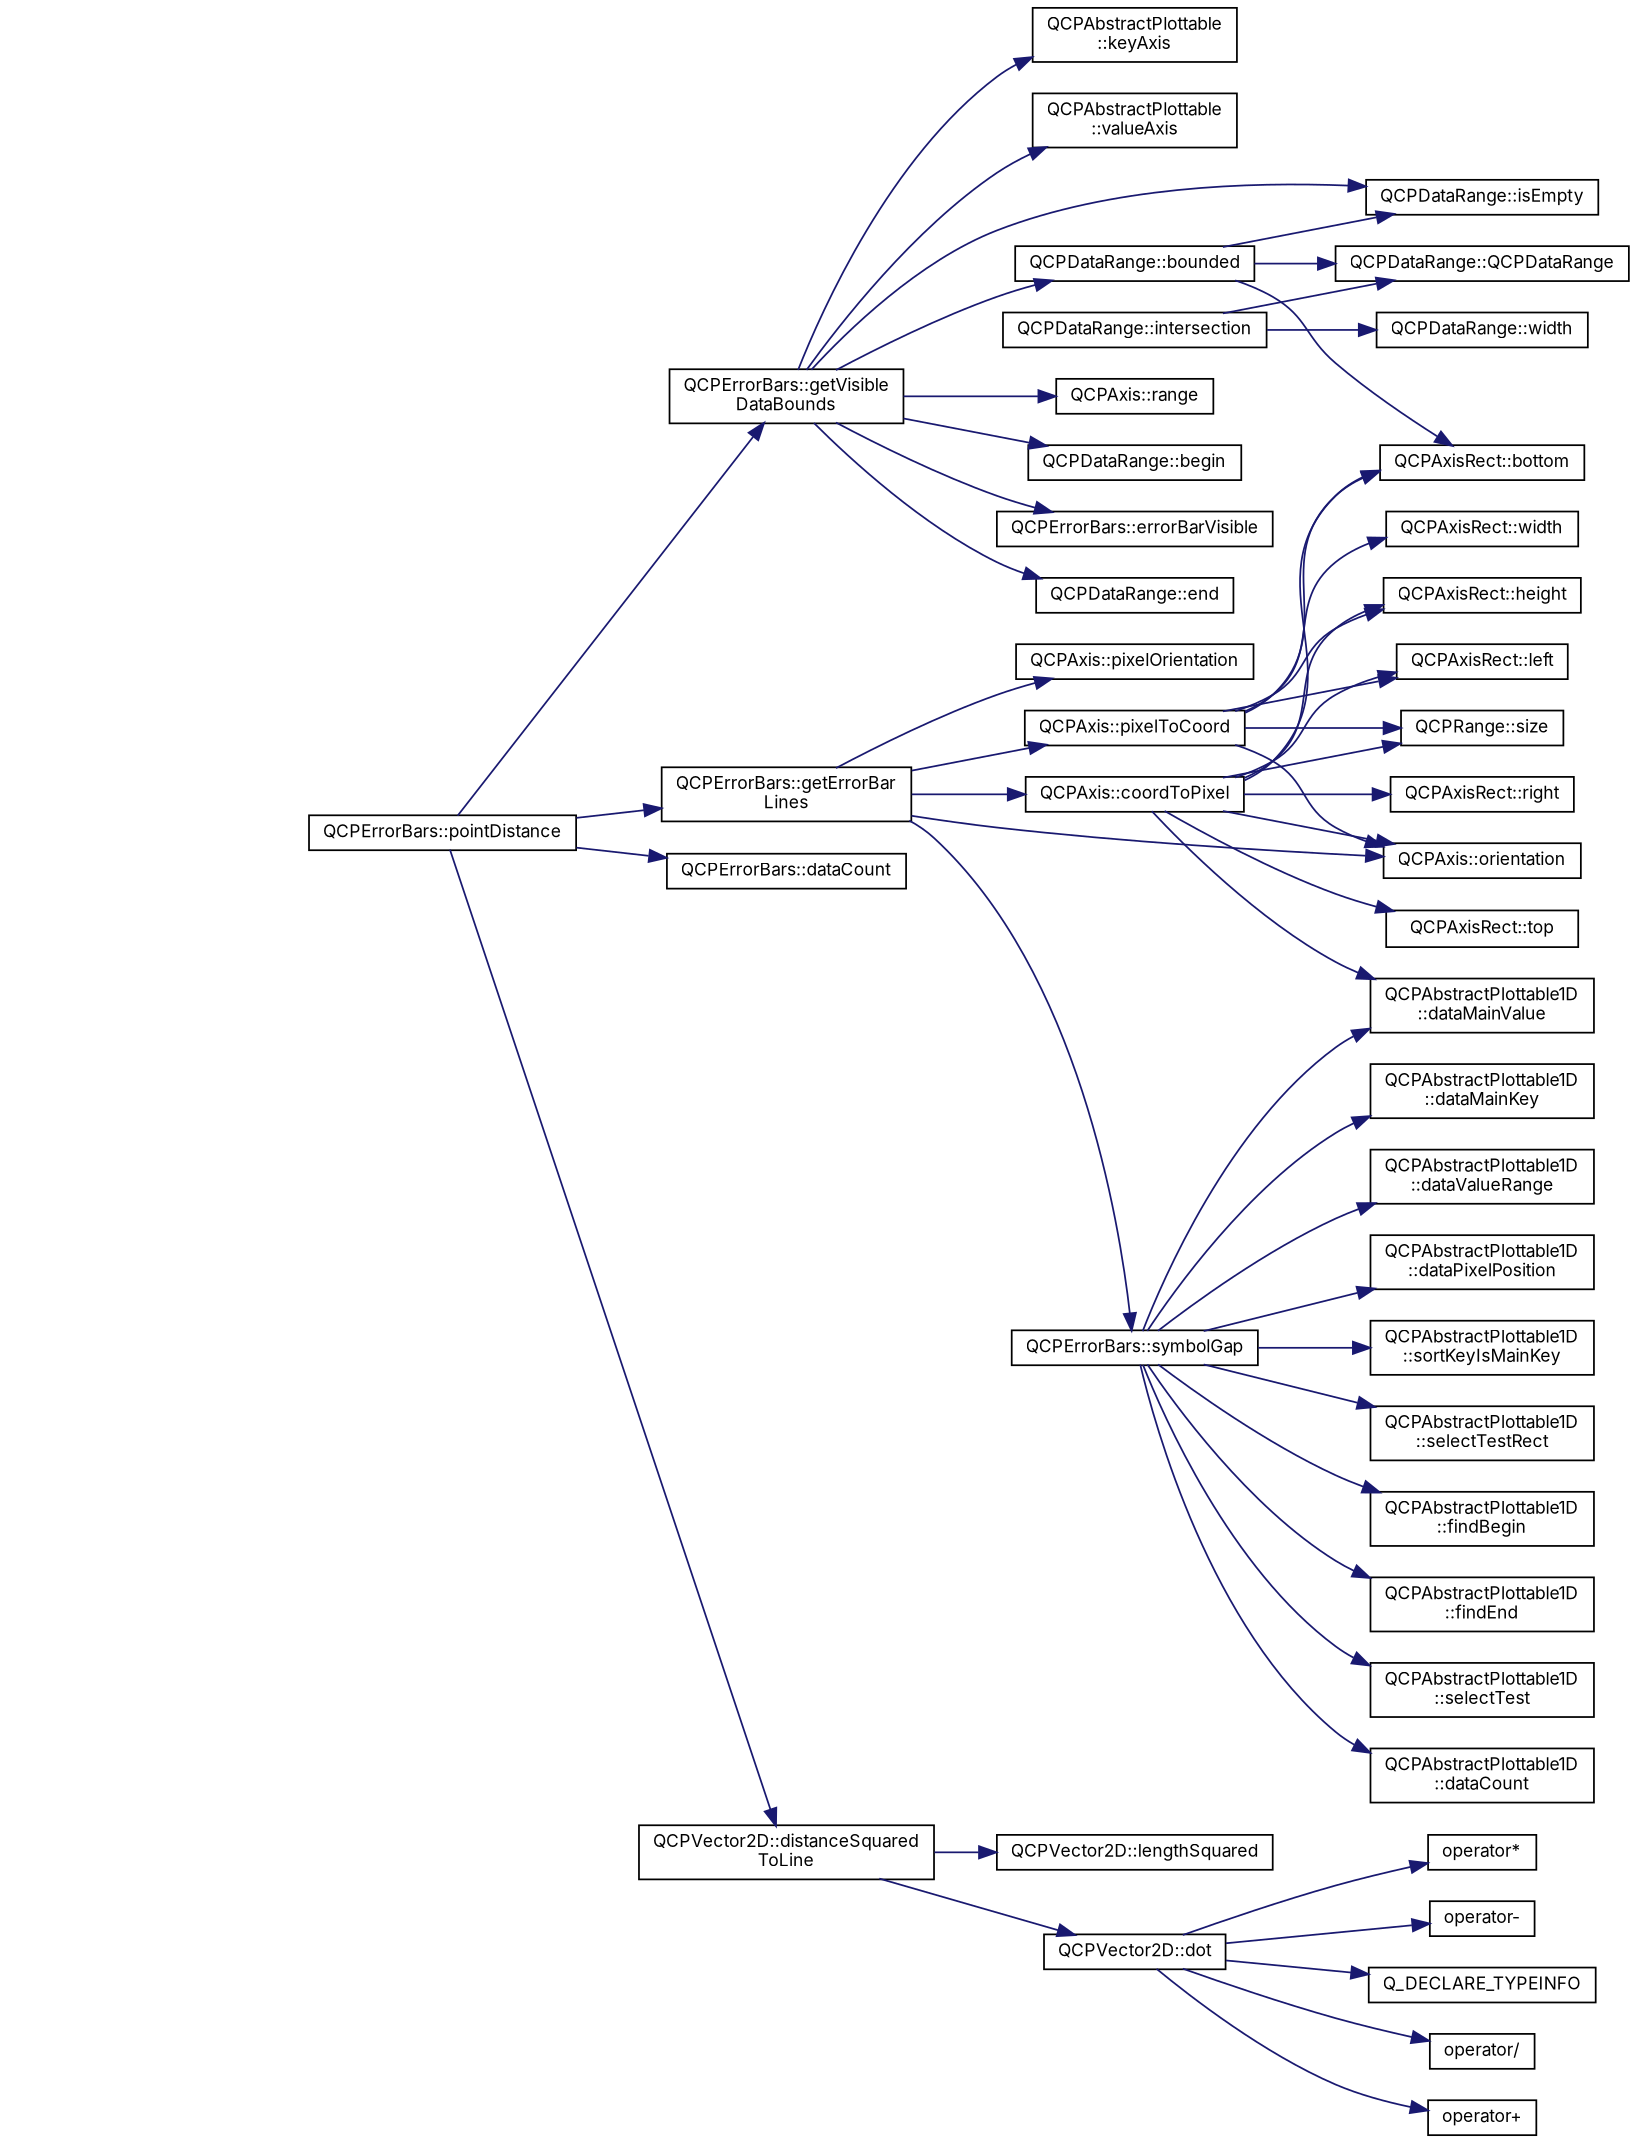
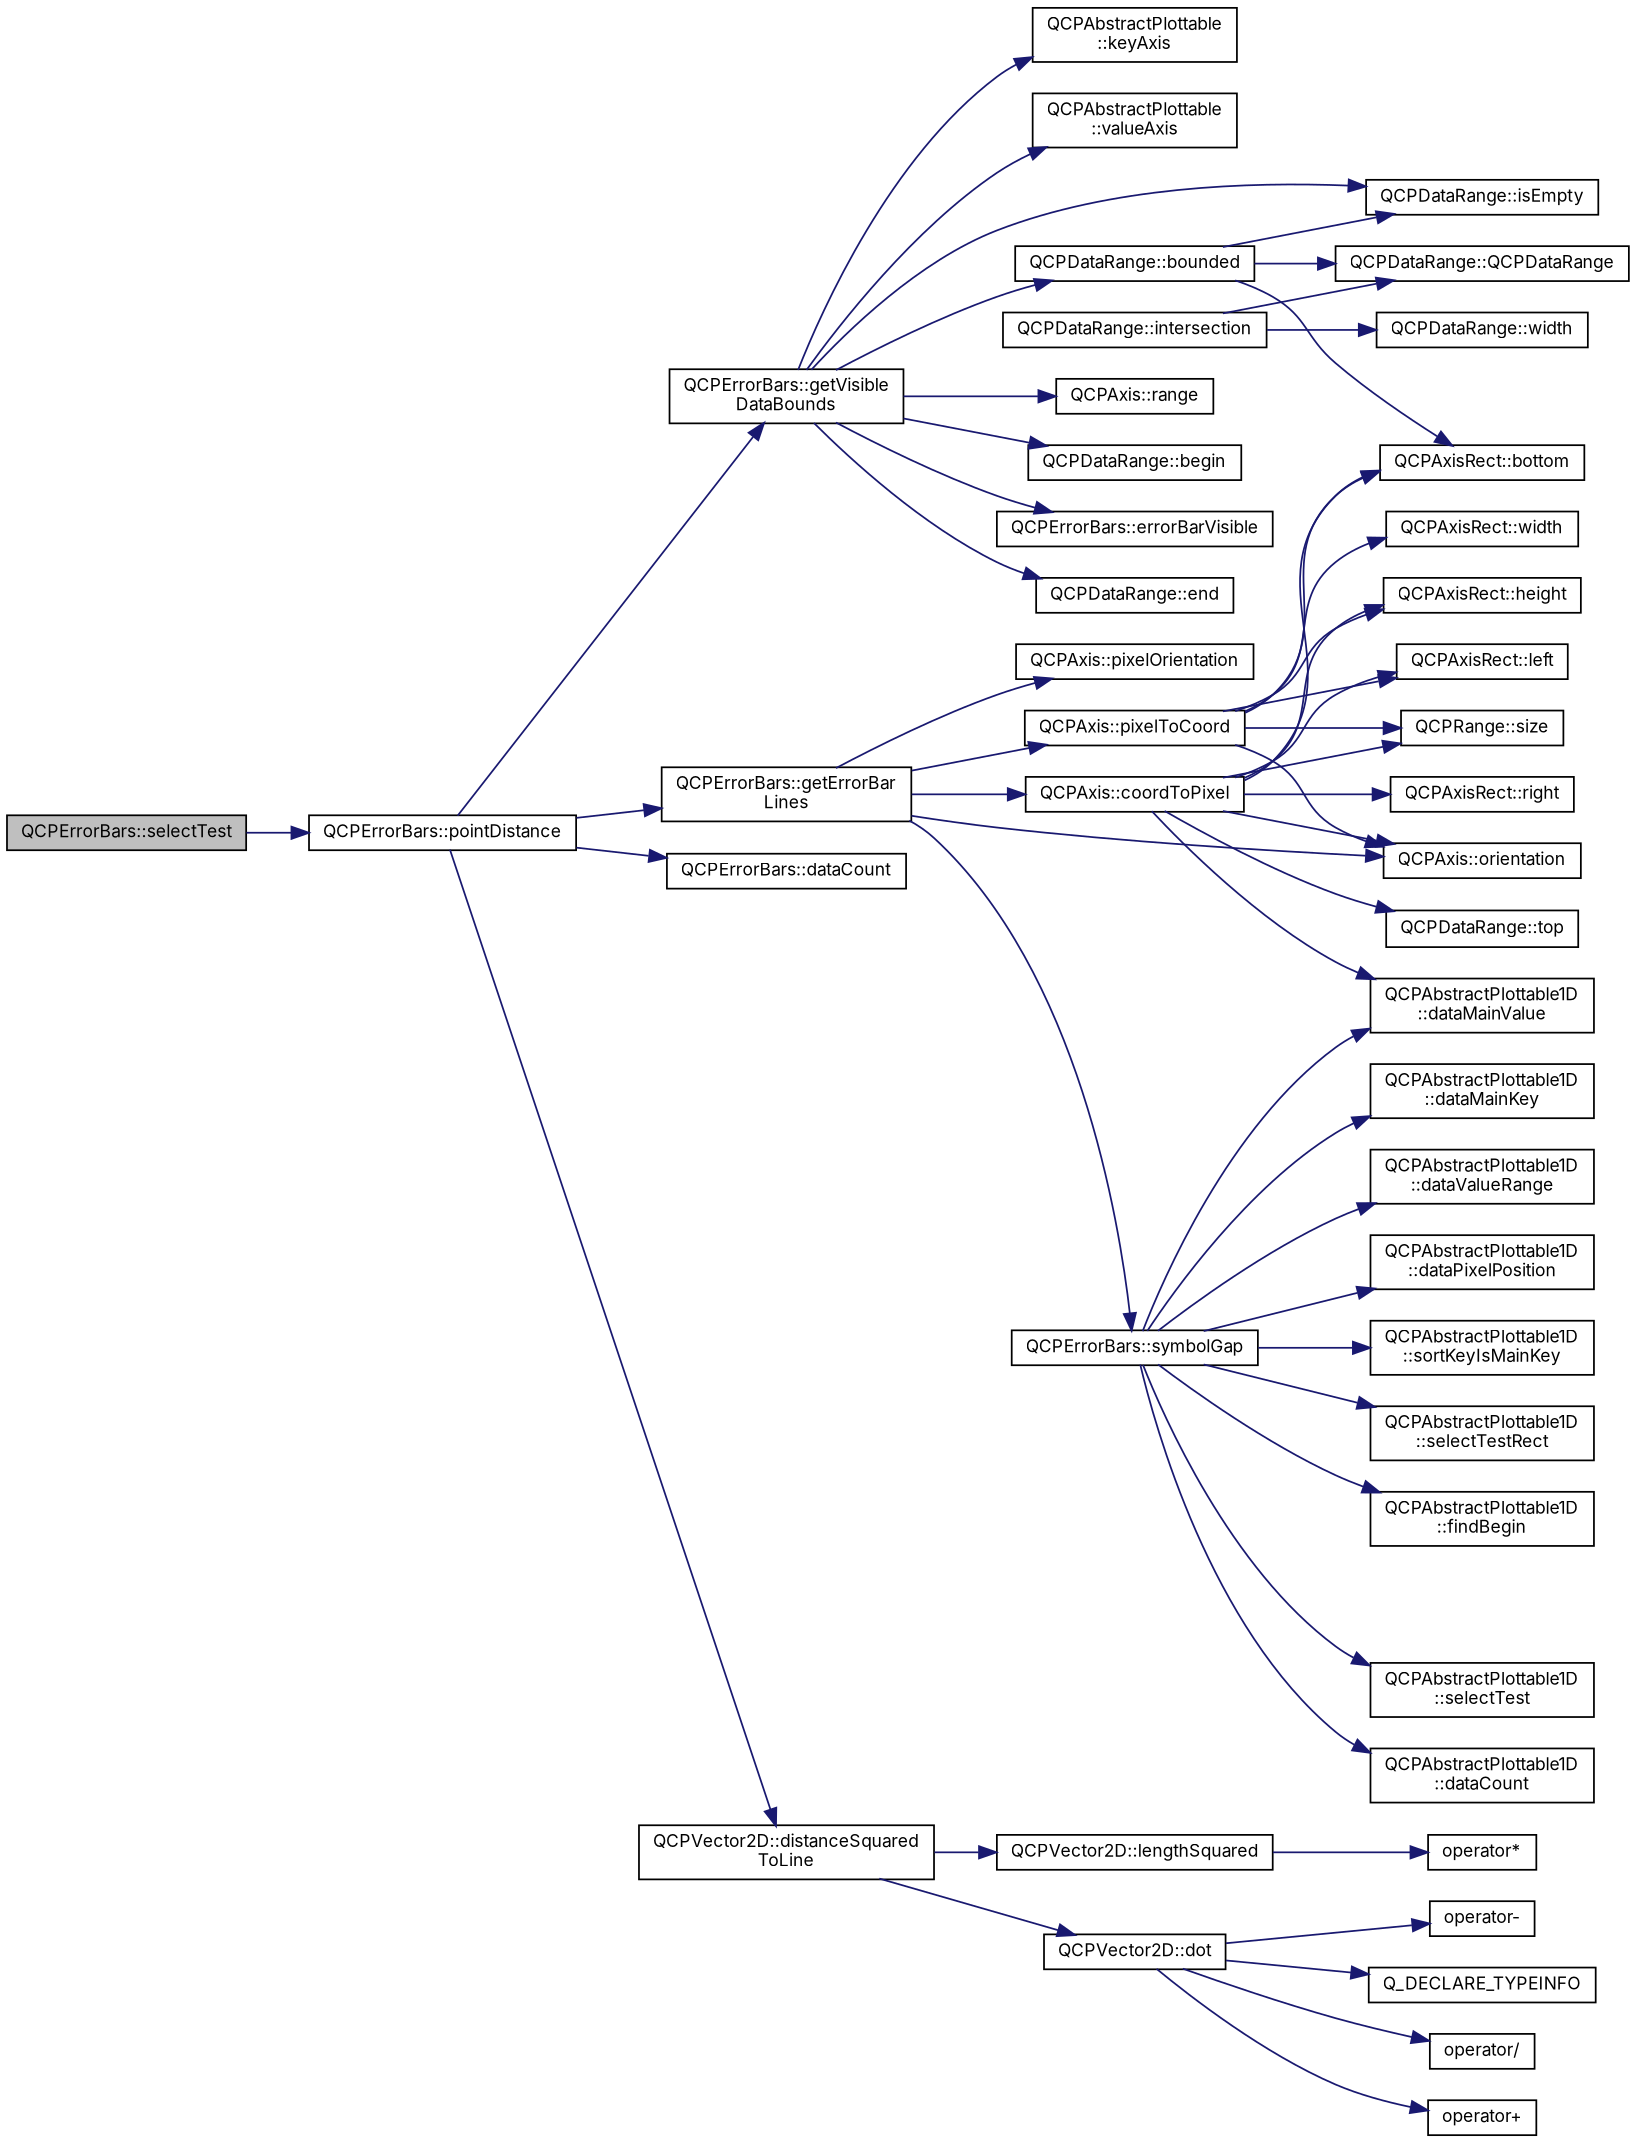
node "QCPErrorBars::selectTest": added
node "QCPAxisRect::top": label "QCPAxisRect::top" -> "QCPDataRange::top"
node "QCPAbstractPlottable1D ::findEnd": removed
edge "QCPVector2D::dot" -> "operator*": now "QCPVector2D::lengthSquared" -> "operator*"
